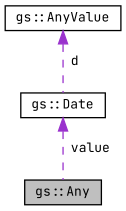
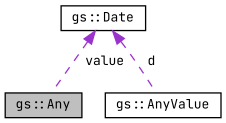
edge "gs::Date" -> "gs::AnyValue": reversed
